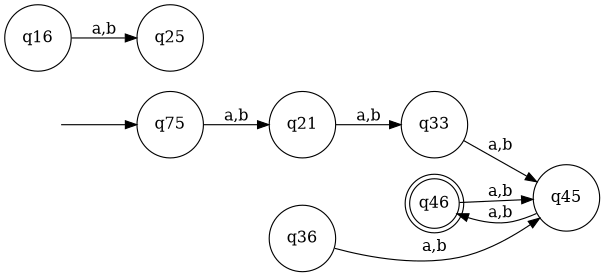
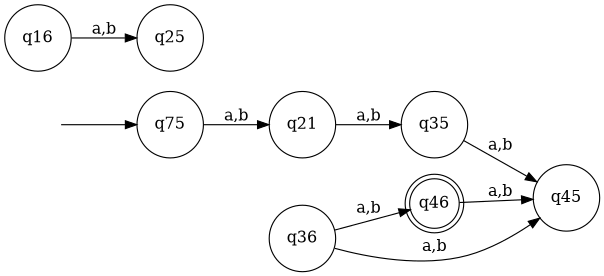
node "q33": label "q33" -> "q35"
edge "q45" -> "q46": now "q36" -> "q46"
